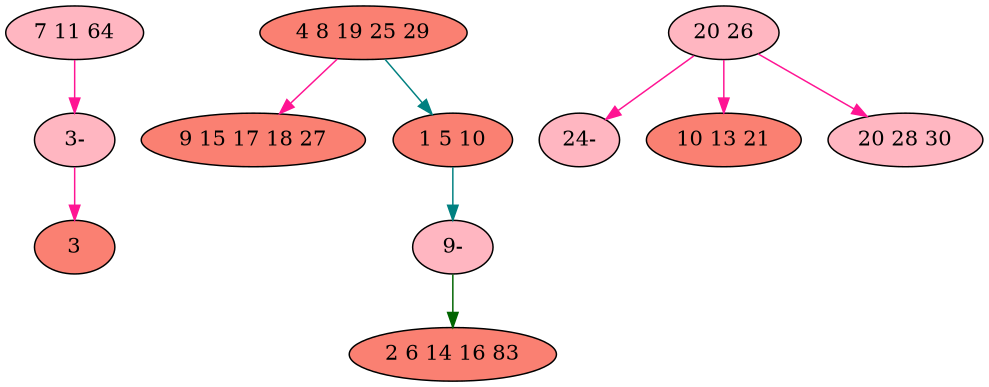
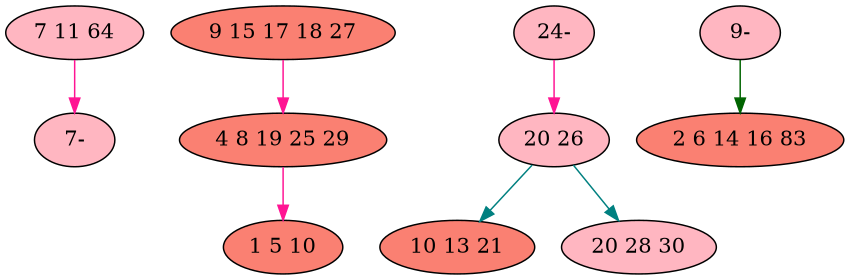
edge "20 26" -> "10 13 21": color deeppink -> teal
edge "4 8 19 25 29" -> "9 15 17 18 27": reversed
edge "4 8 19 25 29" -> "1 5 10": color teal -> deeppink
edge "20 26" -> "20 28 30": color deeppink -> teal
edge "20 26" -> "24-": reversed
node "3-": label "3-" -> "7-"
edge "1 5 10" -> "9-": removed
node "3": removed
